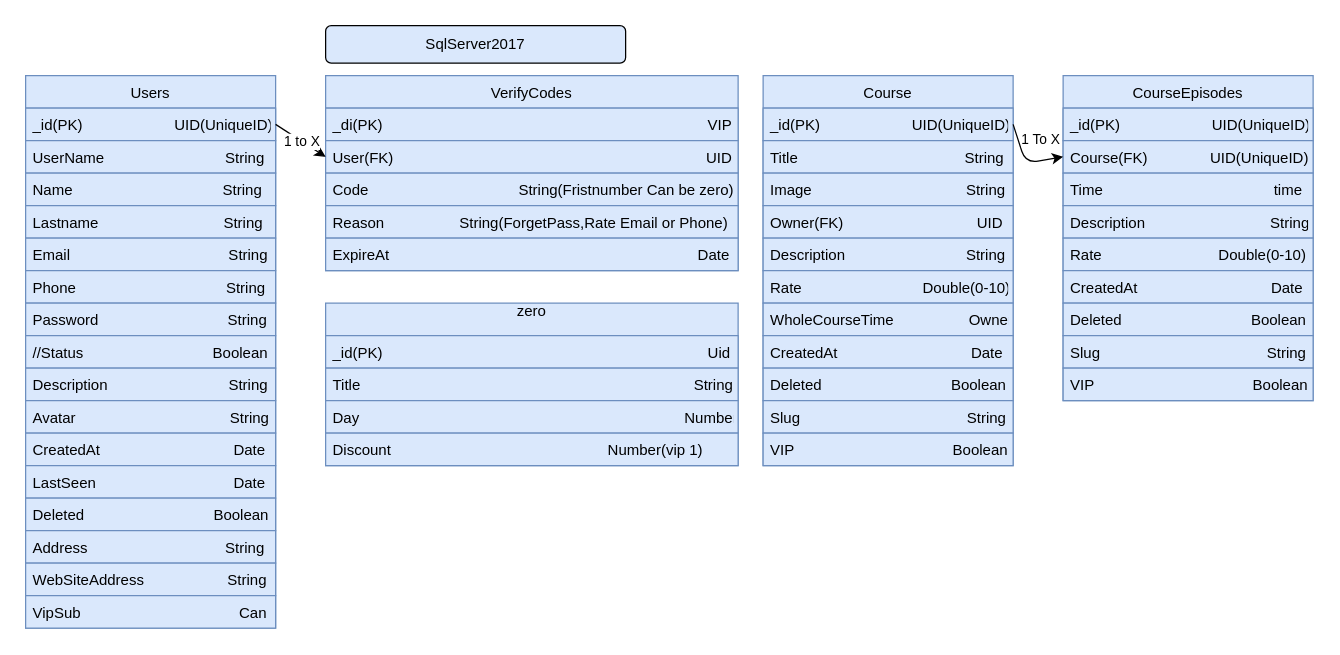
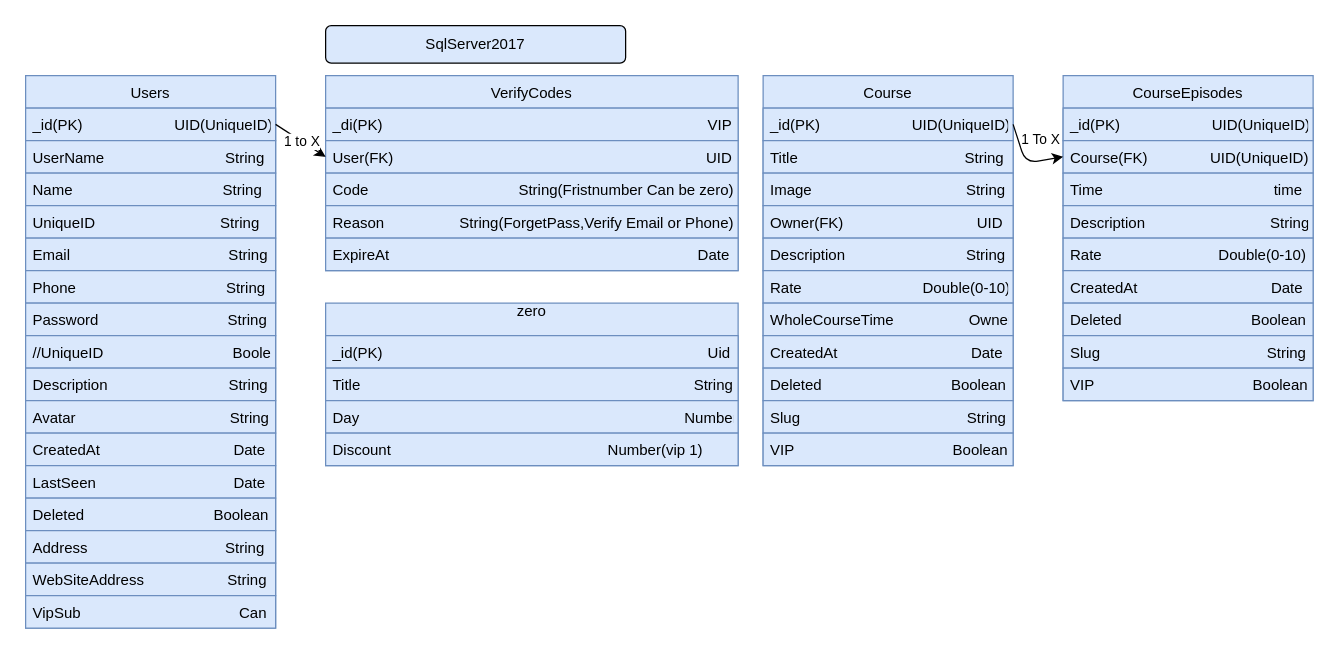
node "Lastname String": label "Lastname String" -> "UniqueID String"
node "Reason String(ForgetPass,Rate Email or Phone)": label "Reason String(ForgetPass,Rate Email or Phone)" -> "Reason String(ForgetPass,Verify Email or Phone)"
node "//Status Boolean": label "//Status Boolean" -> "//UniqueID Boolean"
